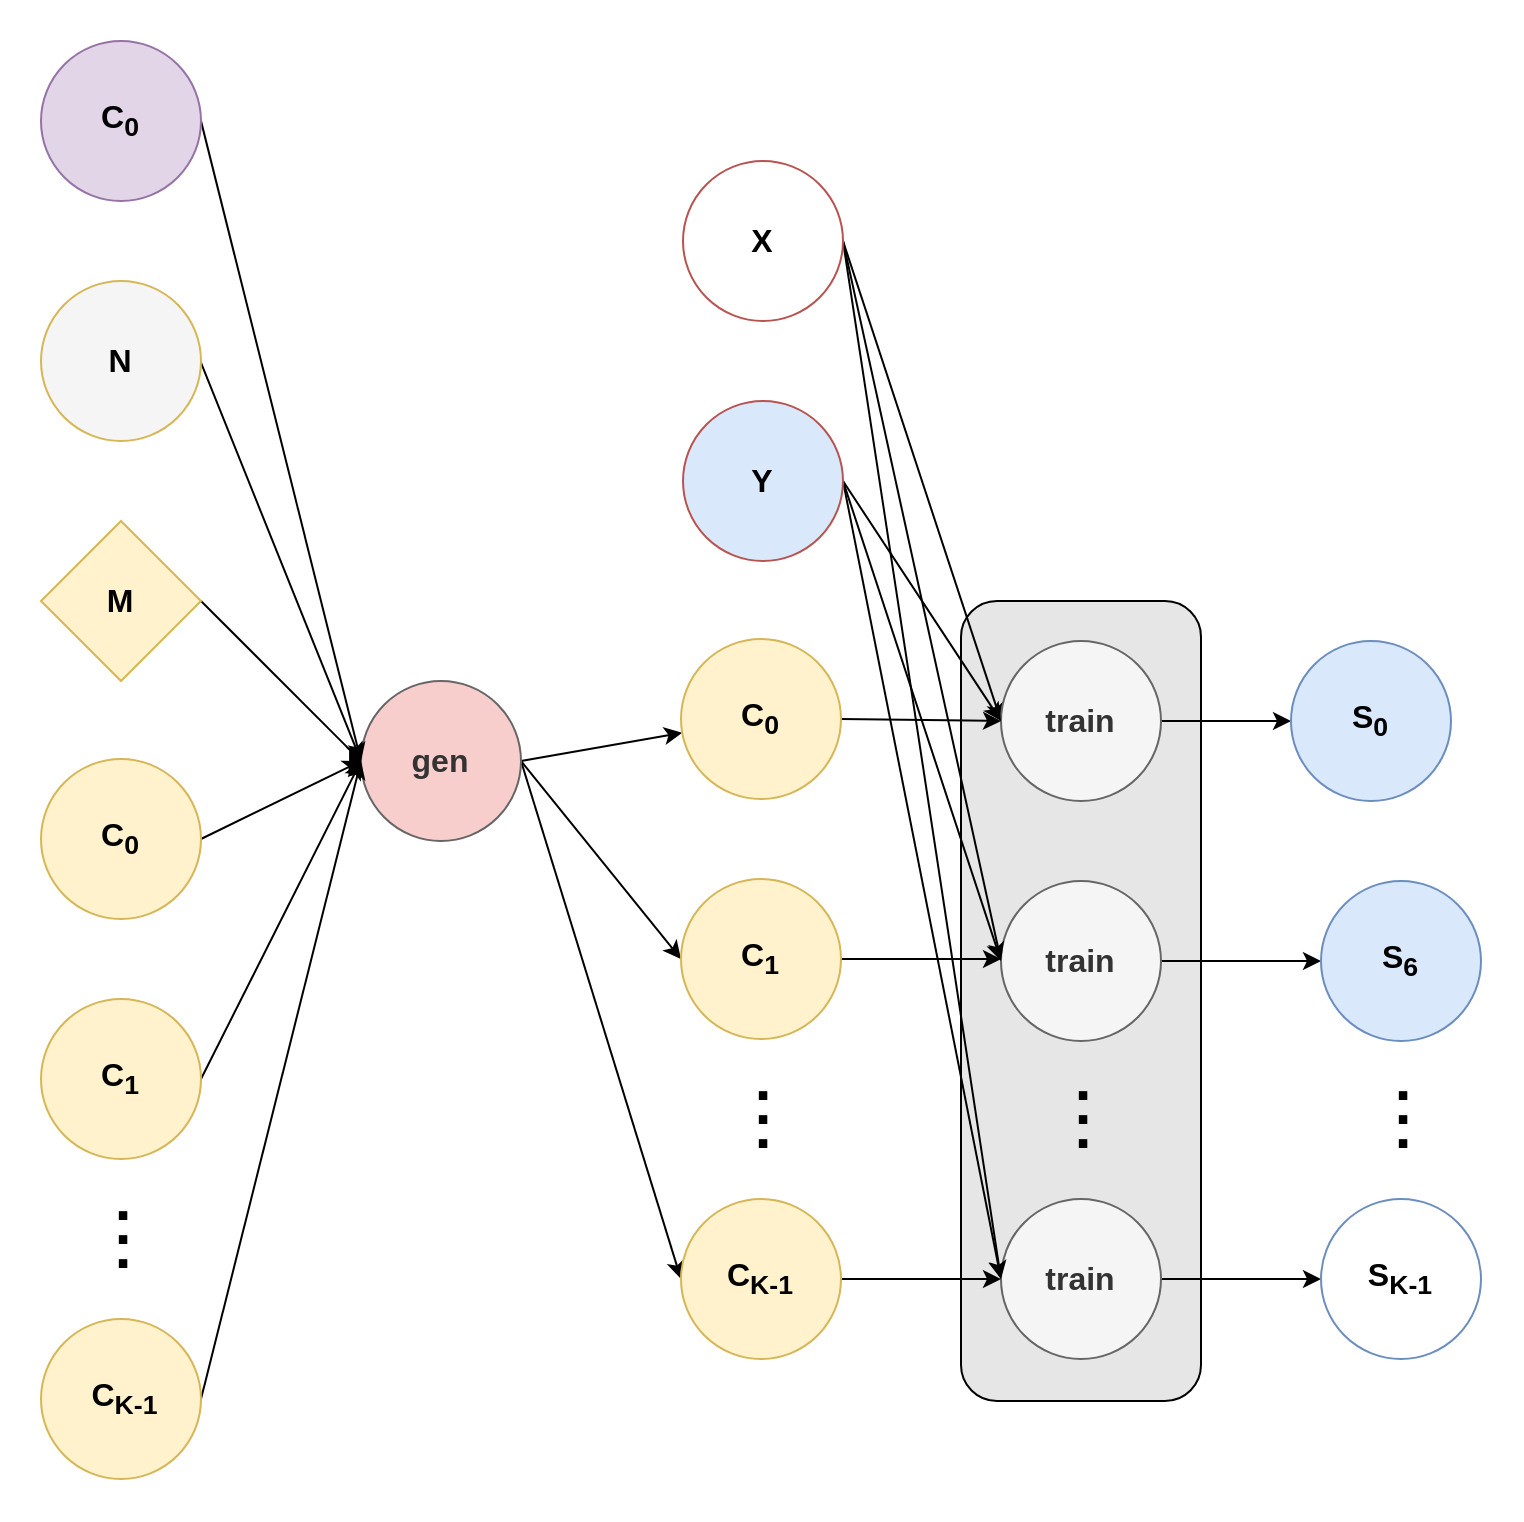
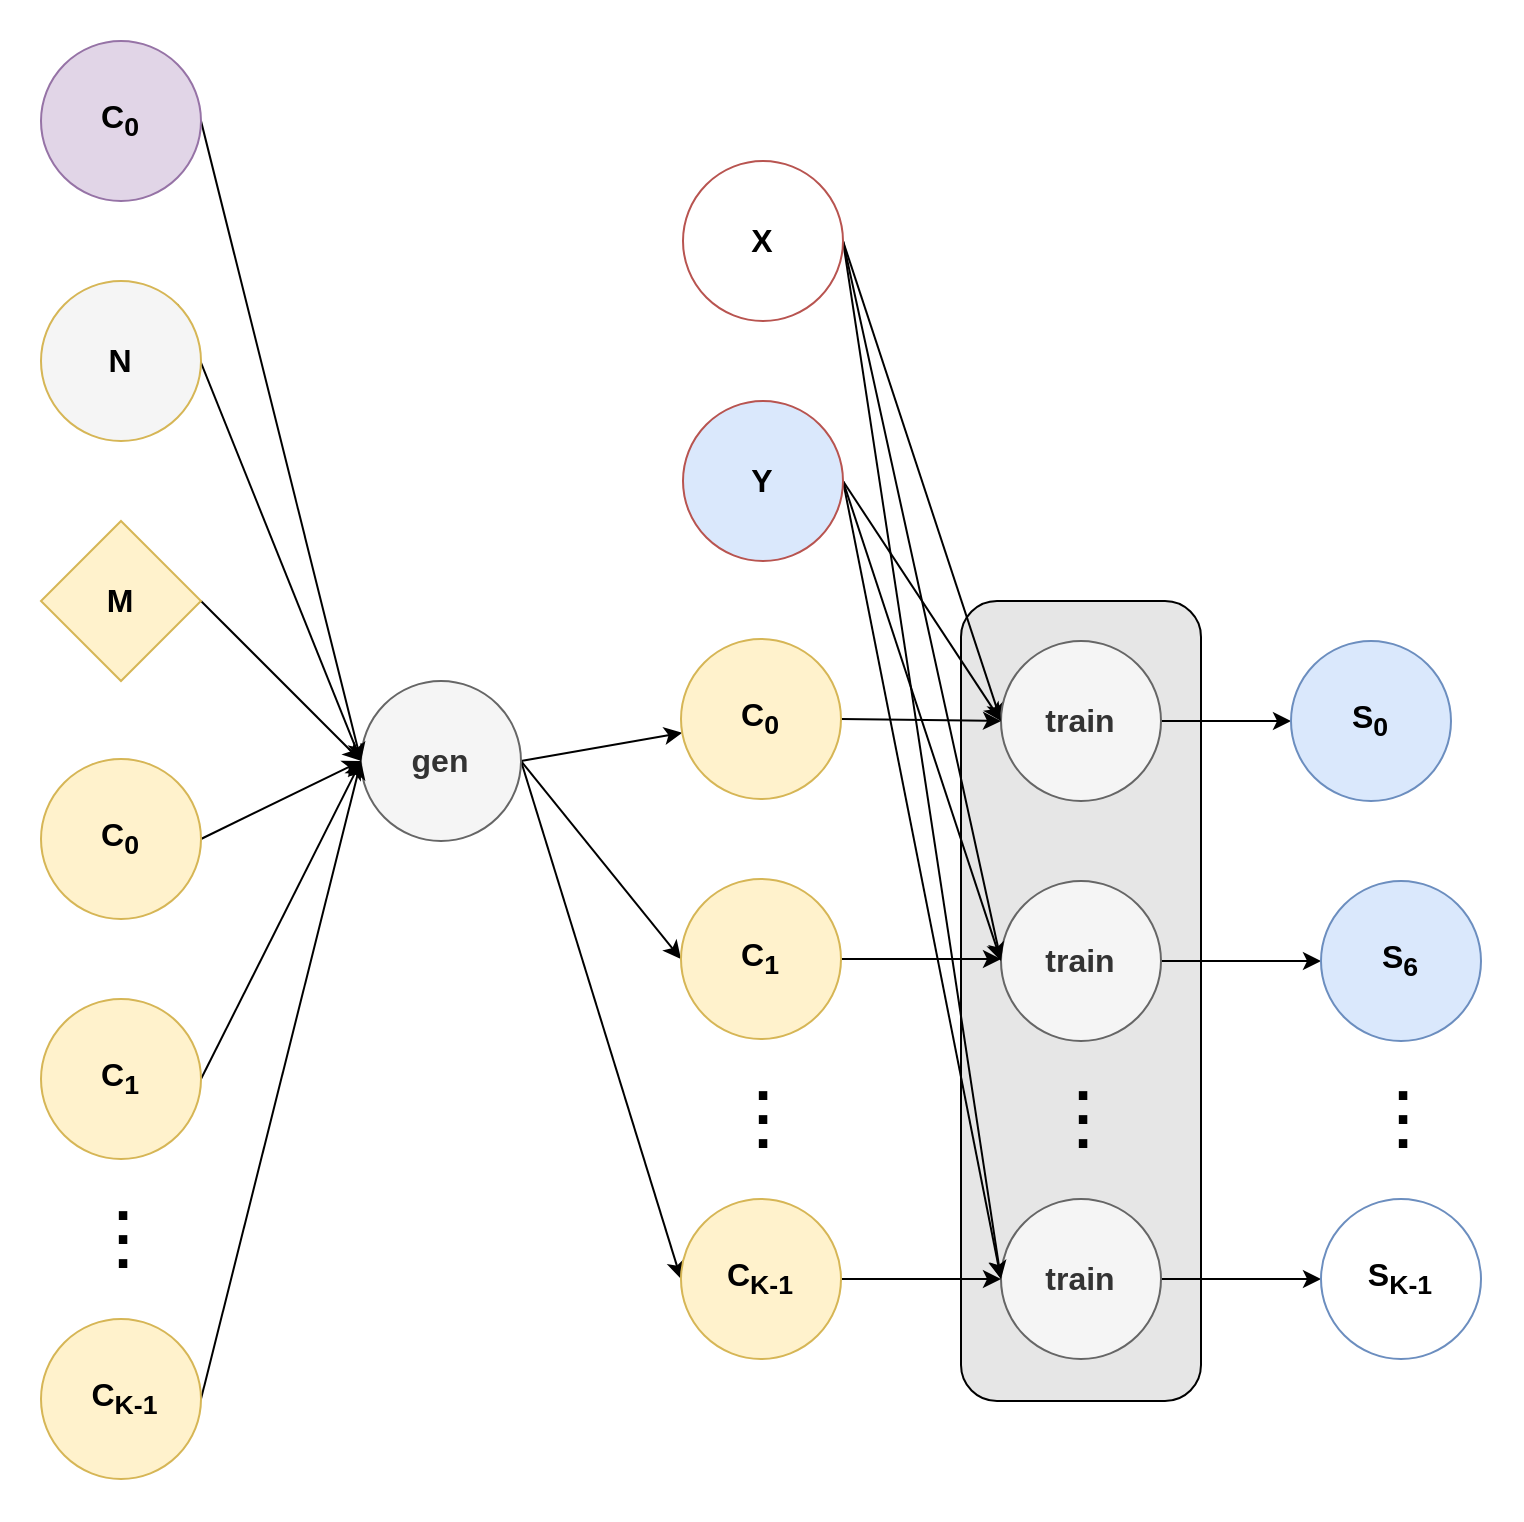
edge "N" -> "gen": arrowhead classic -> open
edge "M" -> "gen": arrowhead diamond -> classic
node "gen": fillcolor #f8cecc -> #f5f5f5
